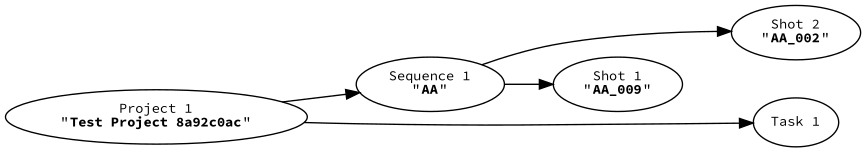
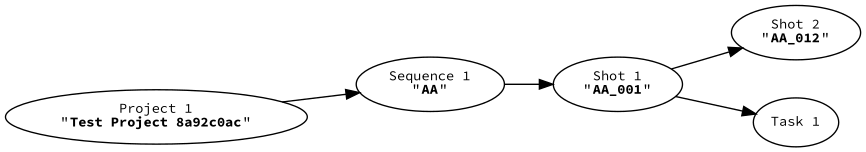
edge "Sequence 1" -> "Shot 2": now "Shot 1" -> "Shot 2"
node "Shot 2": text "AA_002" -> "AA_012"
node "Shot 1": text "AA_009" -> "AA_001"
edge "Project 1" -> "Task 1": now "Shot 1" -> "Task 1"
